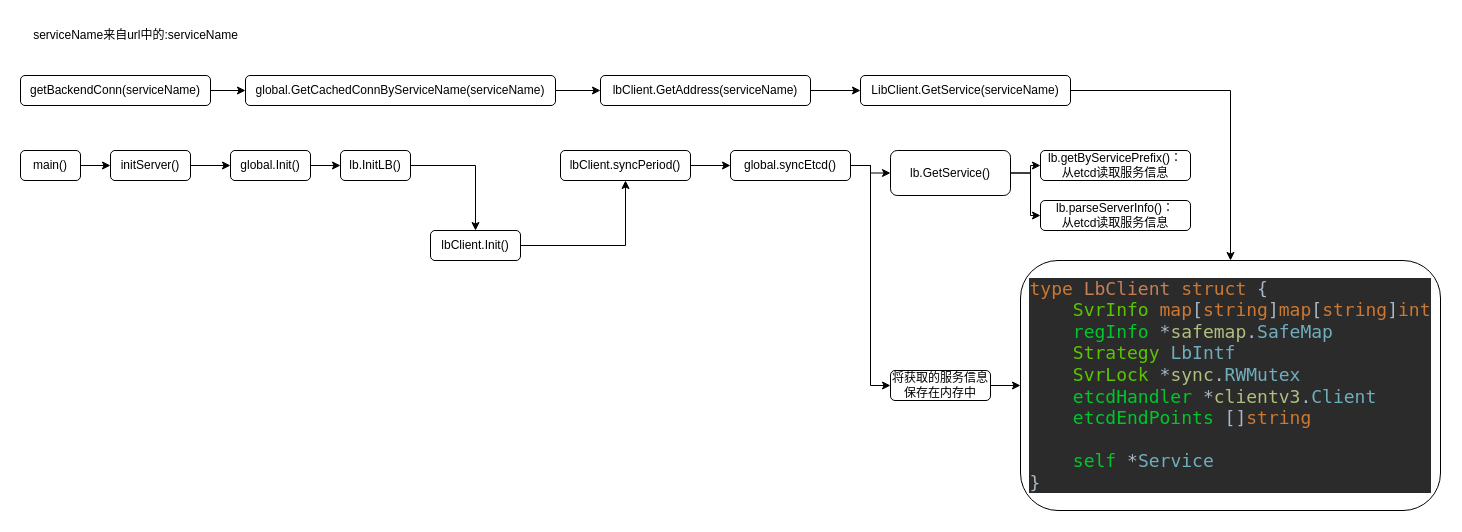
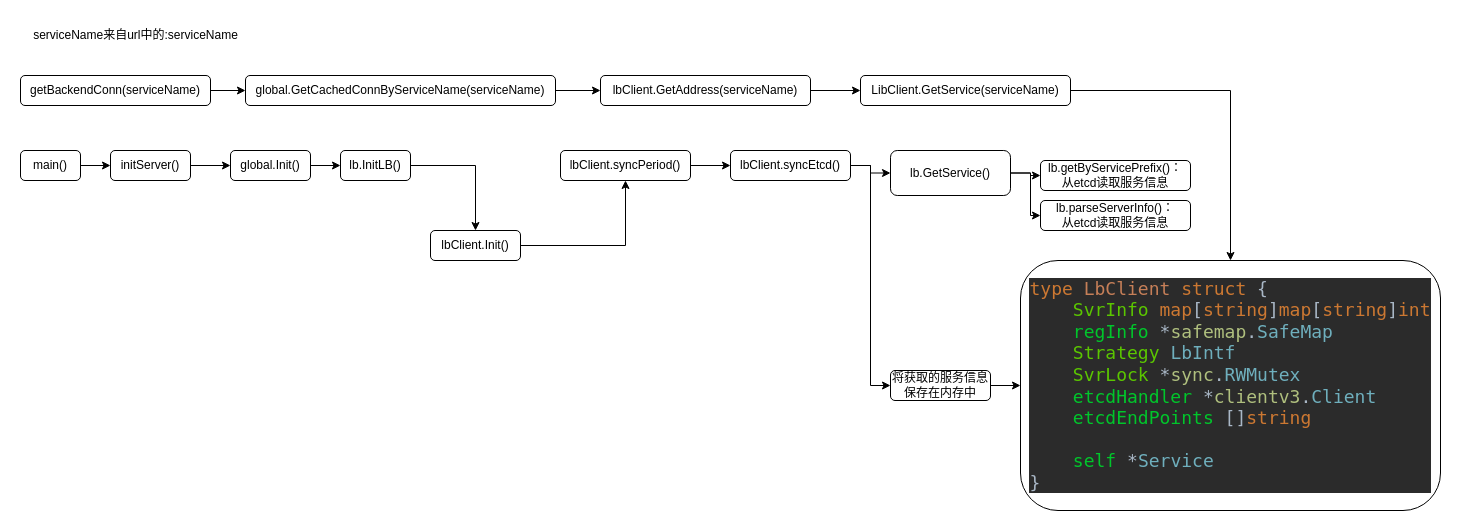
node "global.syncEtcd()": label "global.syncEtcd()" -> "lbClient.syncEtcd()"
node "lb.getByServicePrefix()： 从etcd读取服务信息": moved (1116, 166) -> (1116, 176)
